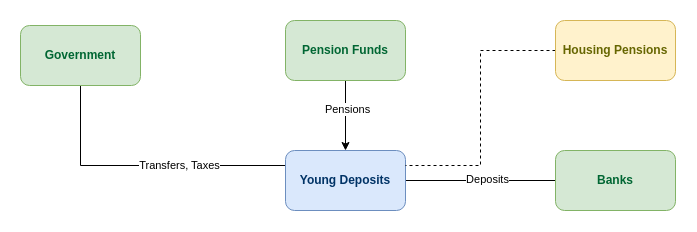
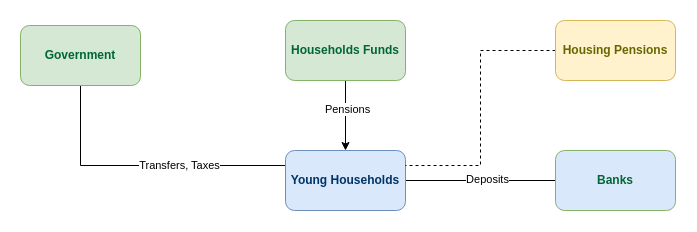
node "Pension Funds": label "Pension Funds" -> "Households Funds"
node "Young Deposits": label "Young Deposits" -> "Young Households"
node "Banks": fillcolor #d5e8d4 -> #dae8fc
